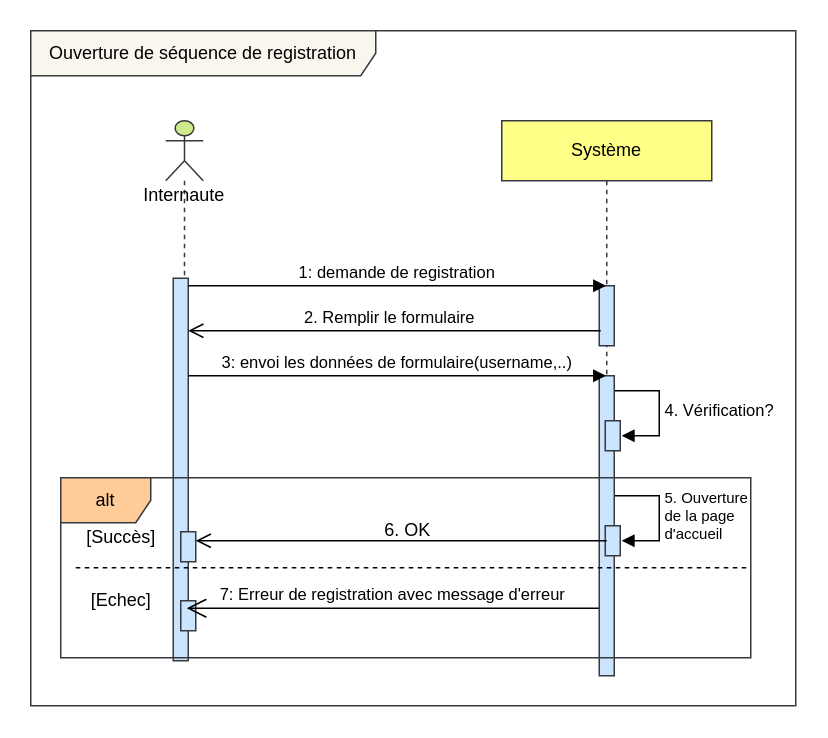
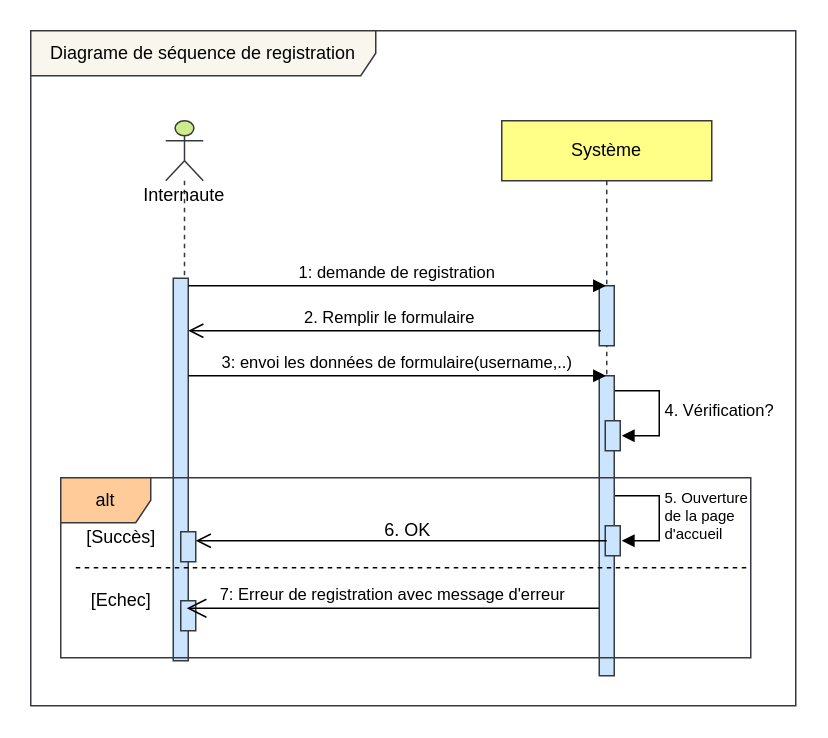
node "Ouverture de séquence de registration": label "Ouverture de séquence de registration" -> "Diagrame de séquence de registration"
